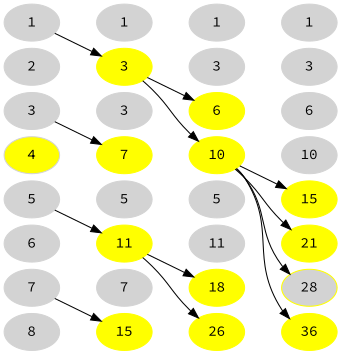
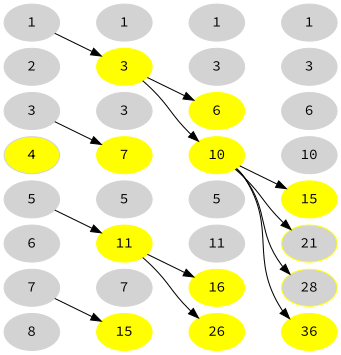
node "21": fillcolor yellow -> lightgrey
node "18": label "18" -> "16"
